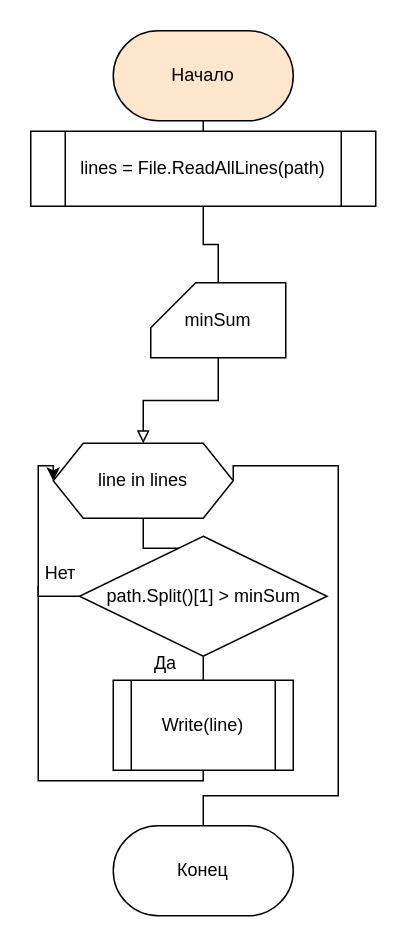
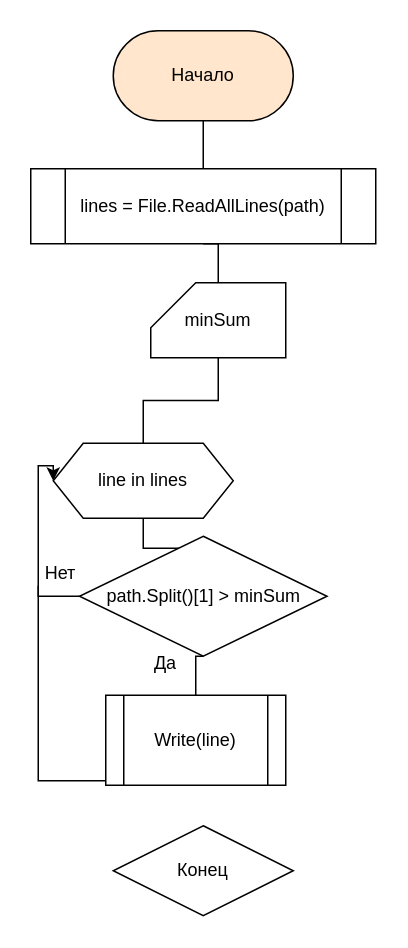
node "lines = File.ReadAllLines(path)": moved (203, 169) -> (203, 206)
edge "minSum" -> "line in lines": arrowhead block -> none
edge "line in lines" -- "Конец": removed
node "Write(line)": moved (203, 725) -> (196, 740)
node "Конец": shape rounded rectangle -> diamond
